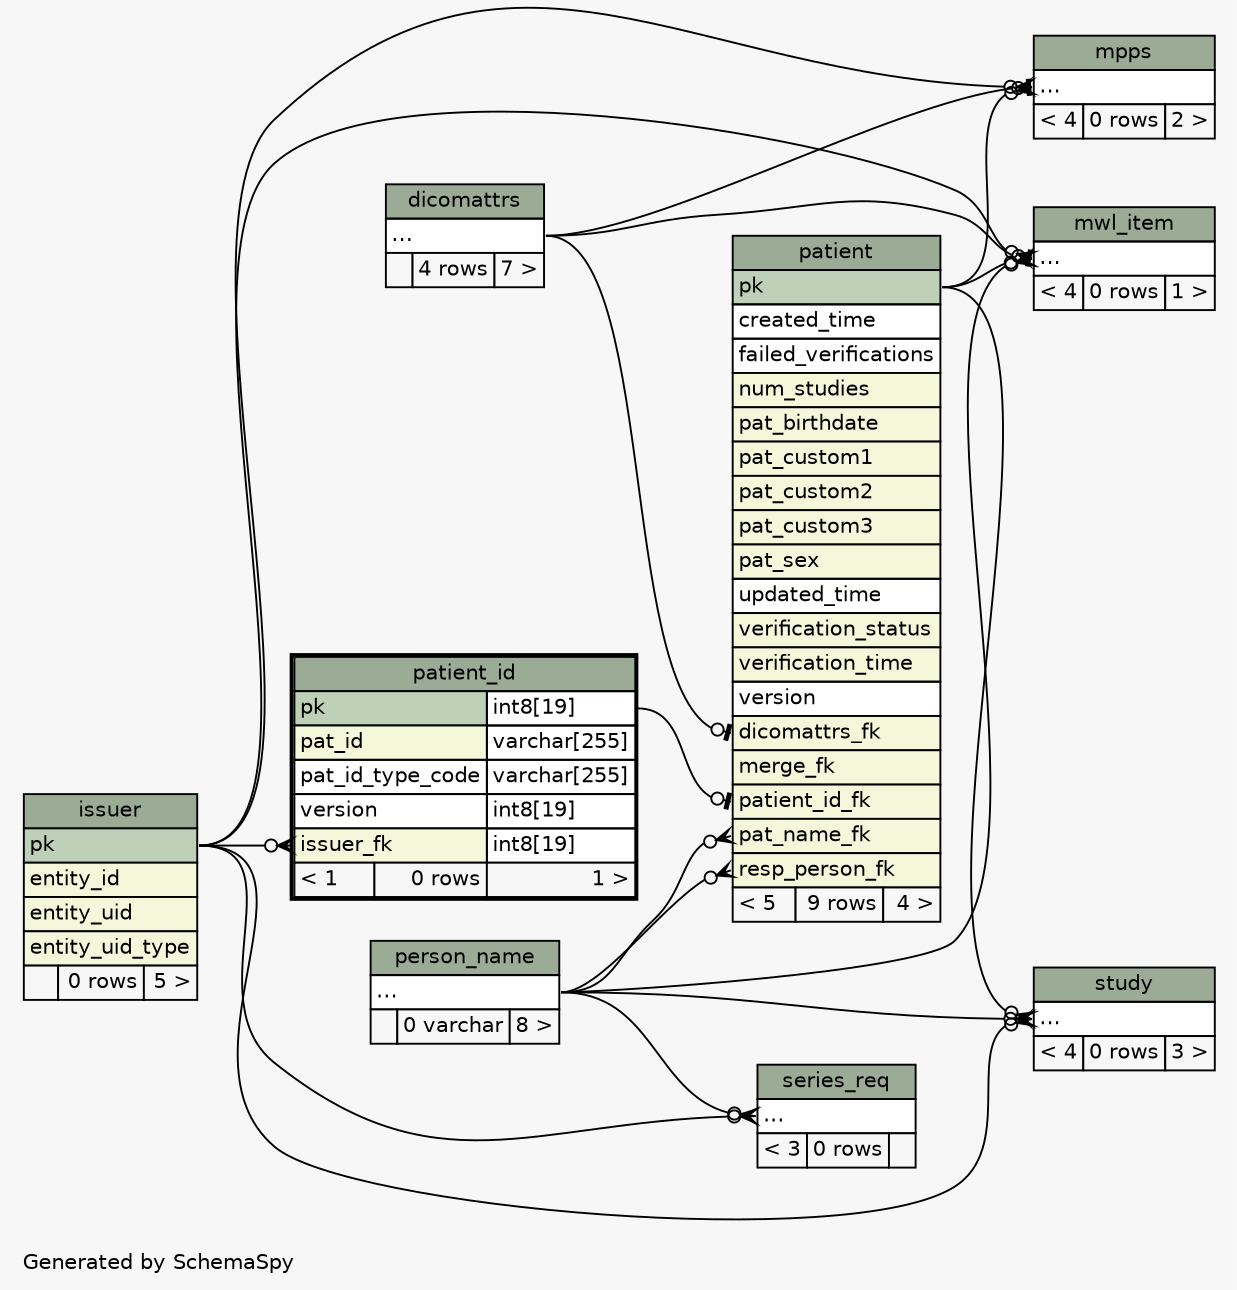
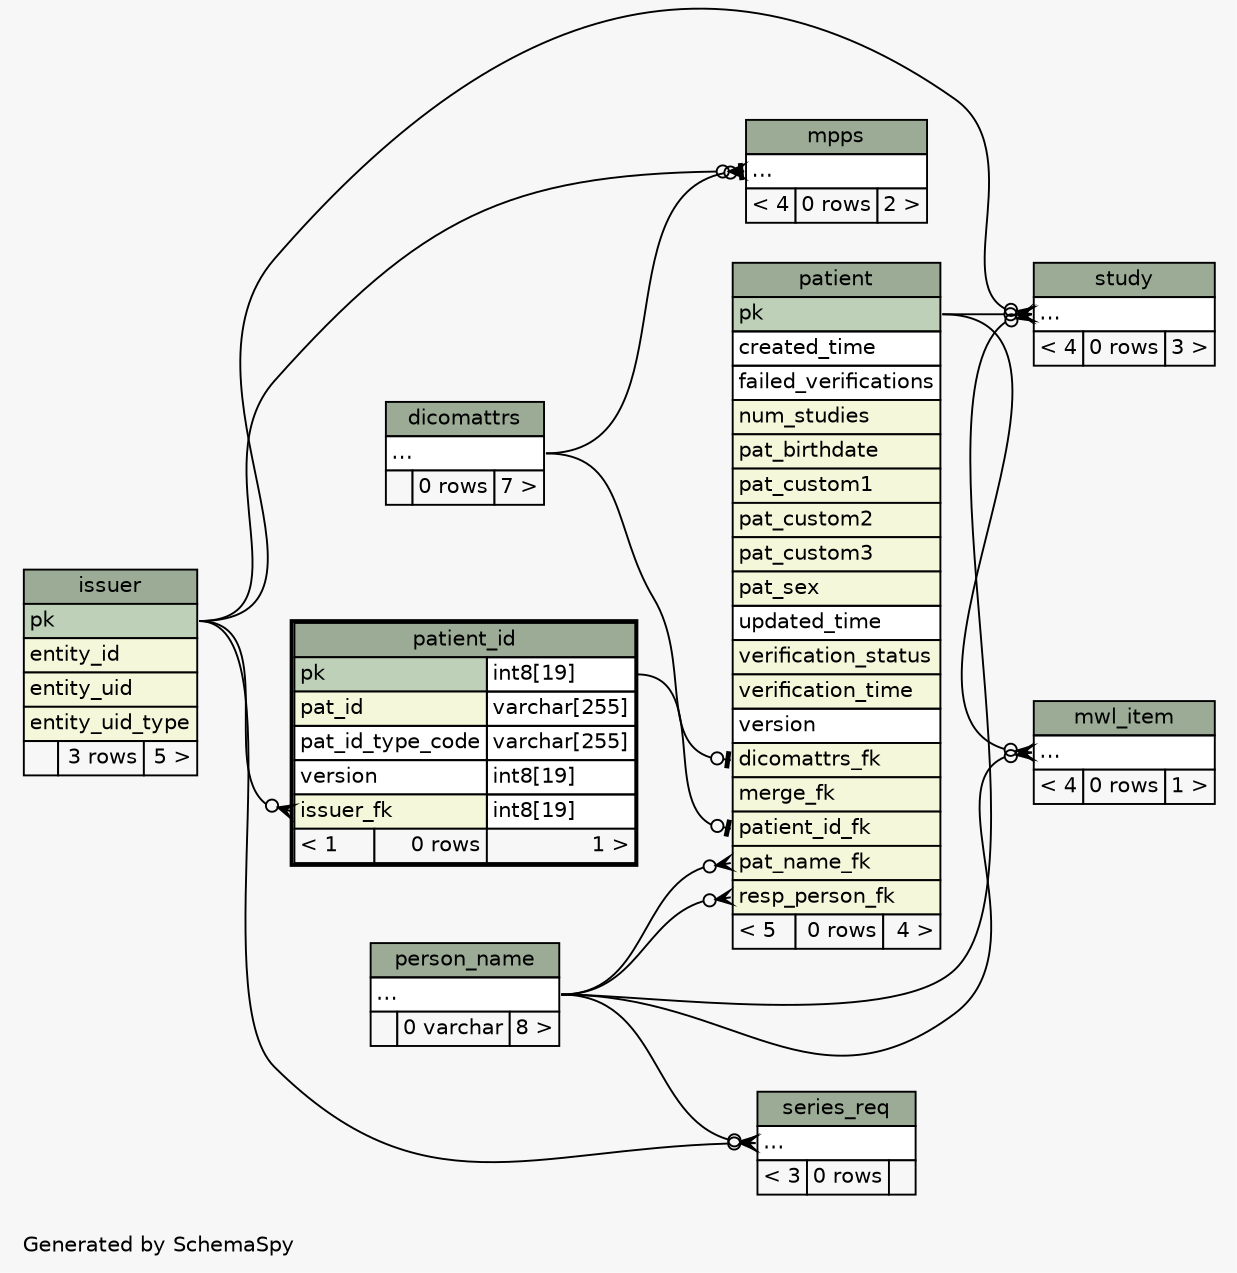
edge "issuer" -> "mwl_item": removed
edge "patient" -> "mpps": removed
edge "dicomattrs" -> "mwl_item": removed
node "dicomattrs": text "4 rows" -> "0 rows"
node "patient": text "9 rows" -> "0 rows"
node "issuer": text "0 rows" -> "3 rows"
